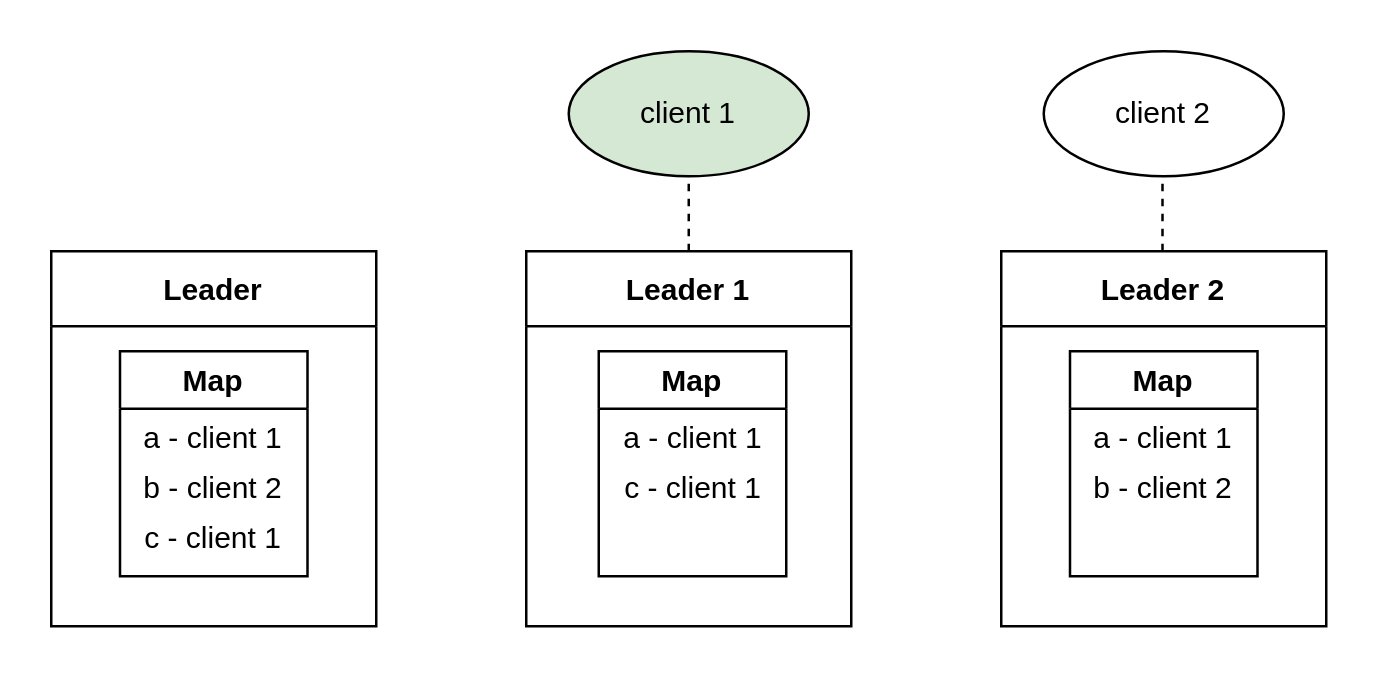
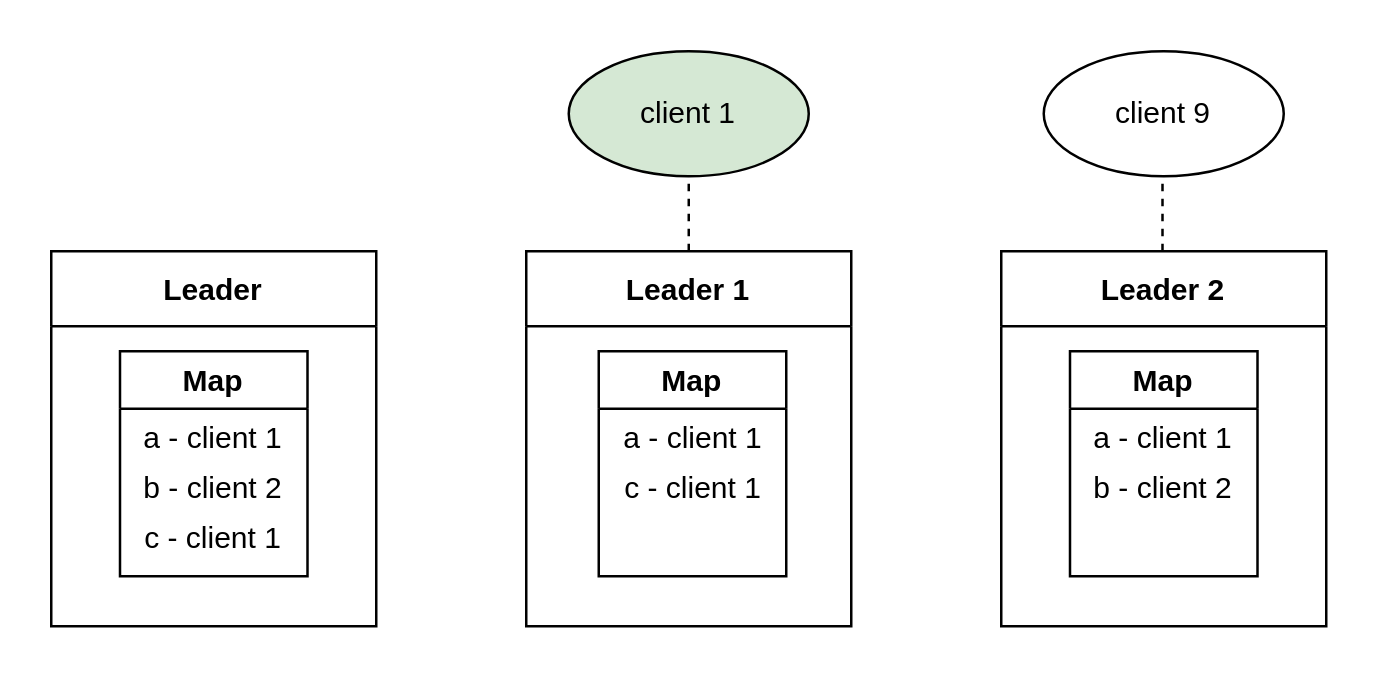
node "client 2": label "client 2" -> "client 9"
